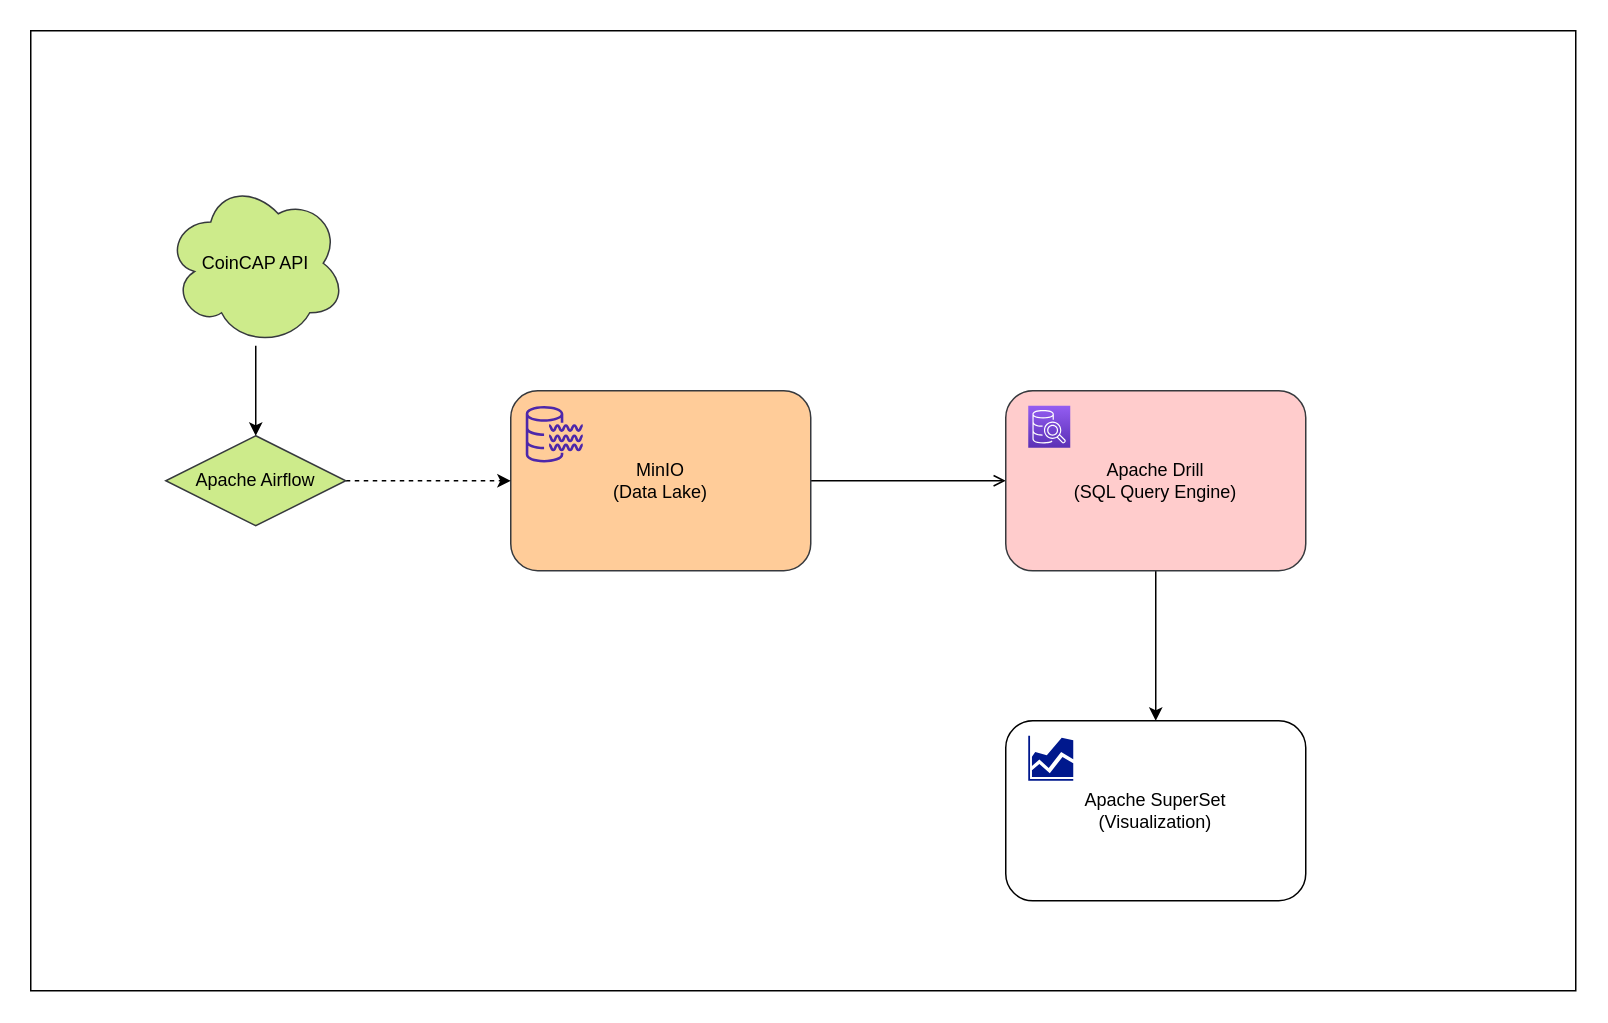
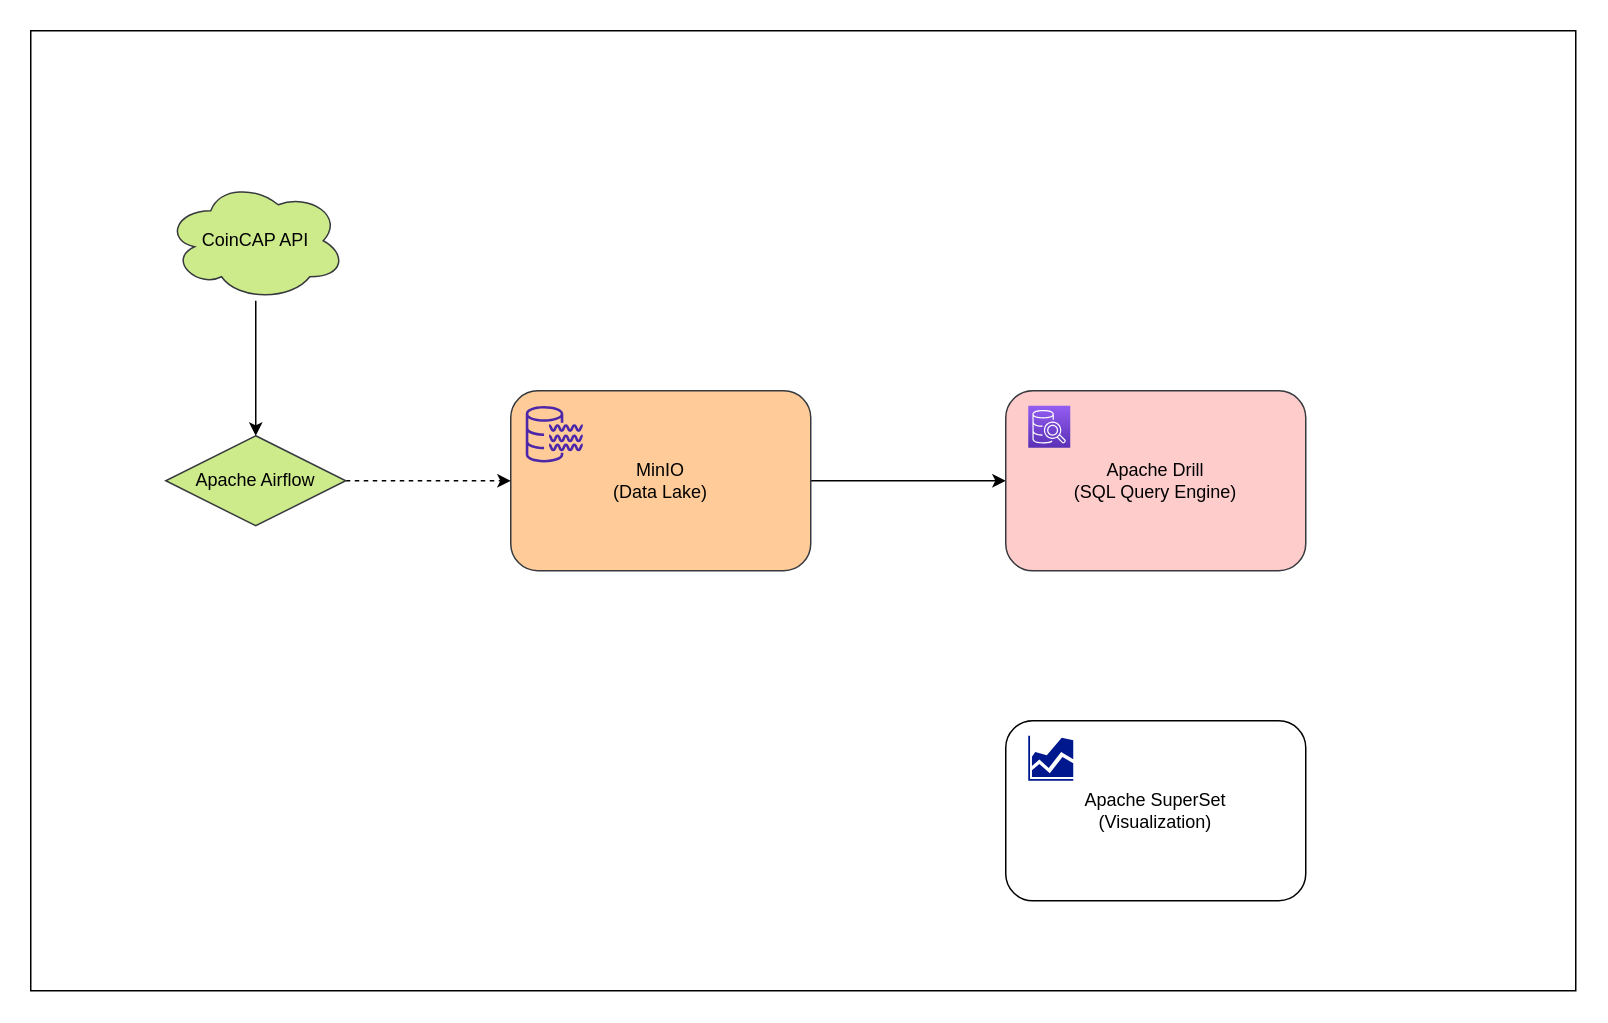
node "CoinCAP API": size 180x165 -> 180x120
edge "MinIO (Data Lake)" -> "Apache Drill (SQL Query Engine)": arrowhead open -> classic
edge "Apache Drill (SQL Query Engine)" -> "Apache SuperSet (Visualization)": removed
